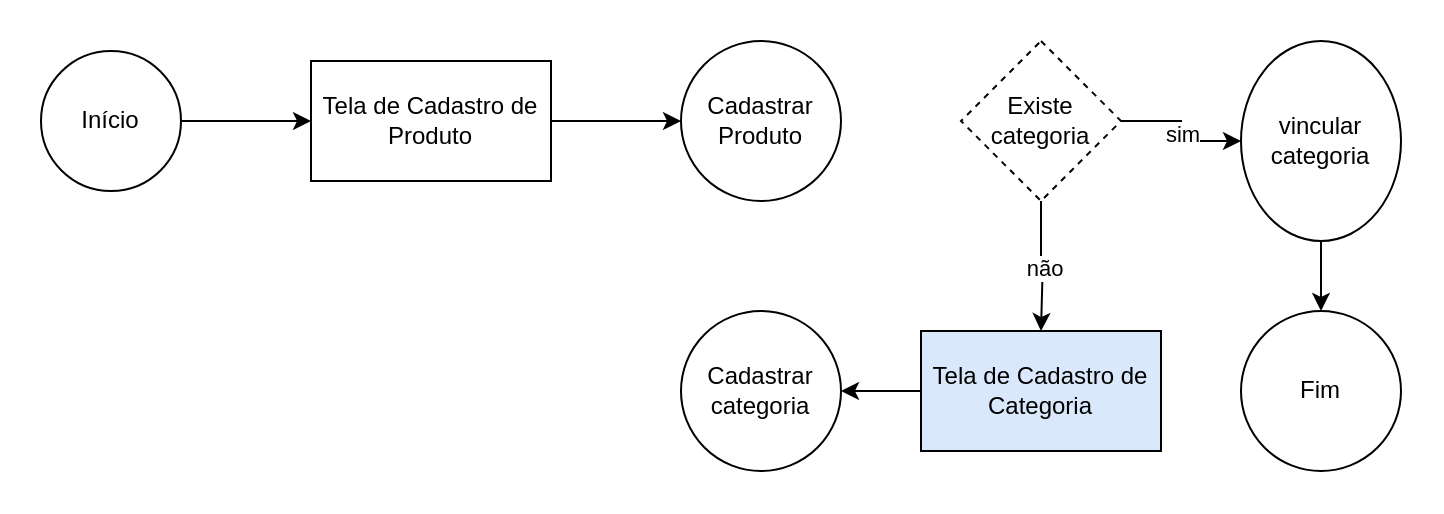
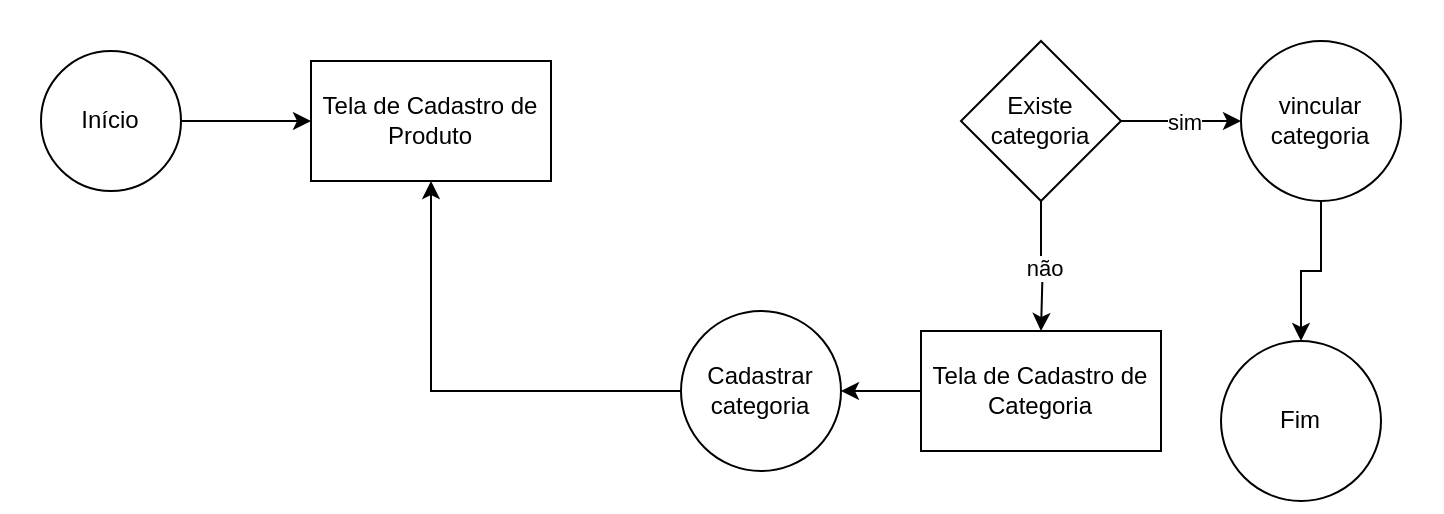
edge "Tela de Cadastro de Produto" -> "Cadastrar Produto": removed
node "Cadastrar Produto": removed
node "Existe categoria": style dashed -> solid
node "vincular categoria": size 160x200 -> 160x160
edge "Cadastrar categoria" -> "Tela de Cadastro de Produto": added
node "Tela de Cadastro de Categoria": fillcolor #dae8fc -> #ffffff
node "Fim": moved (1321, 391) -> (1301, 421)
